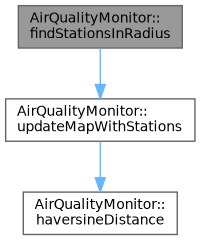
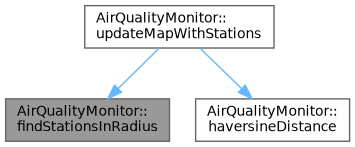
edge "AirQualityMonitor:: findStationsInRadius" -> "AirQualityMonitor:: updateMapWithStations": reversed
